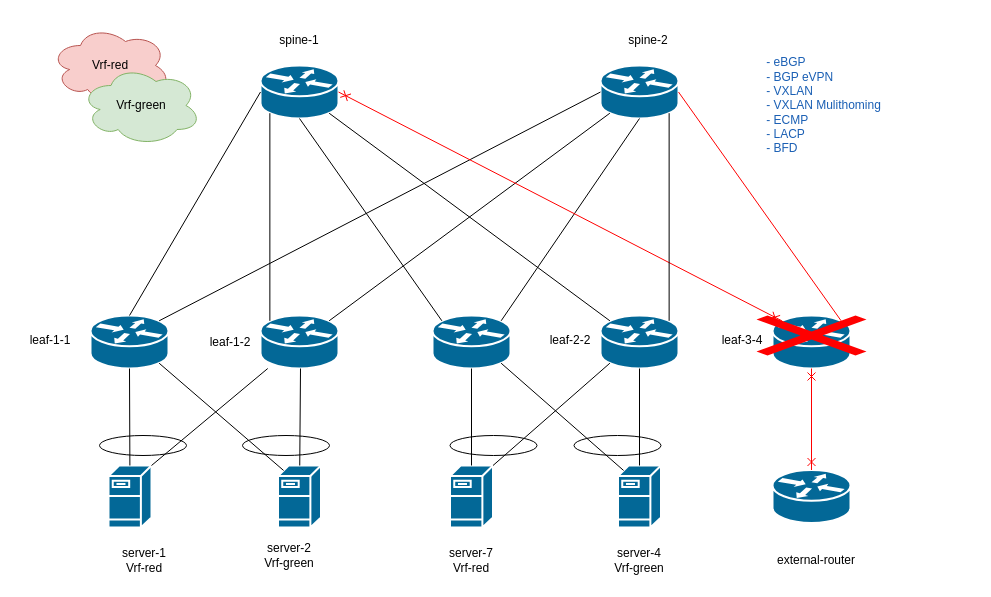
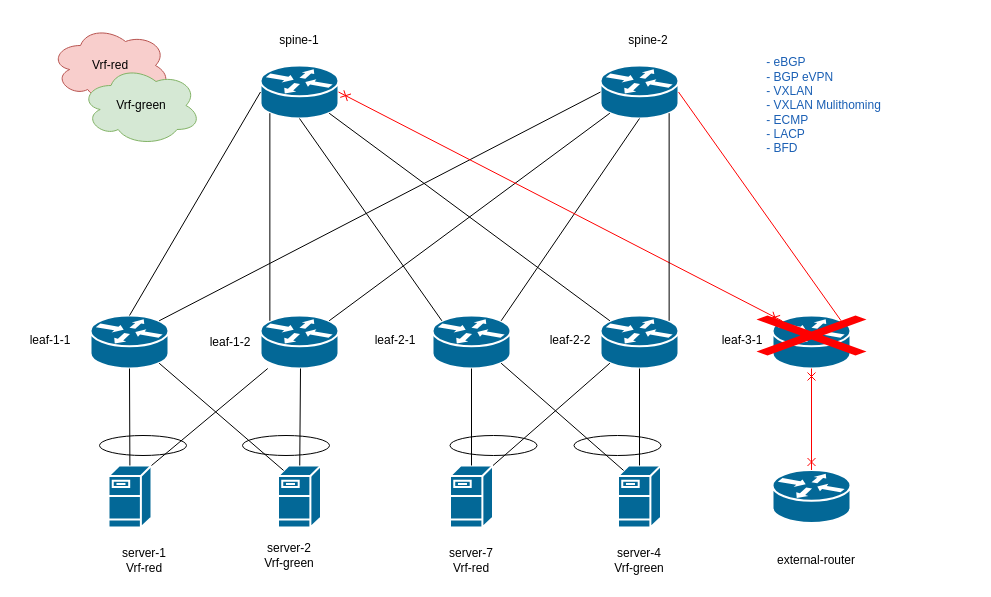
node "leaf-2-1": added
node "leaf-3-4": label "leaf-3-4" -> "leaf-3-1"
